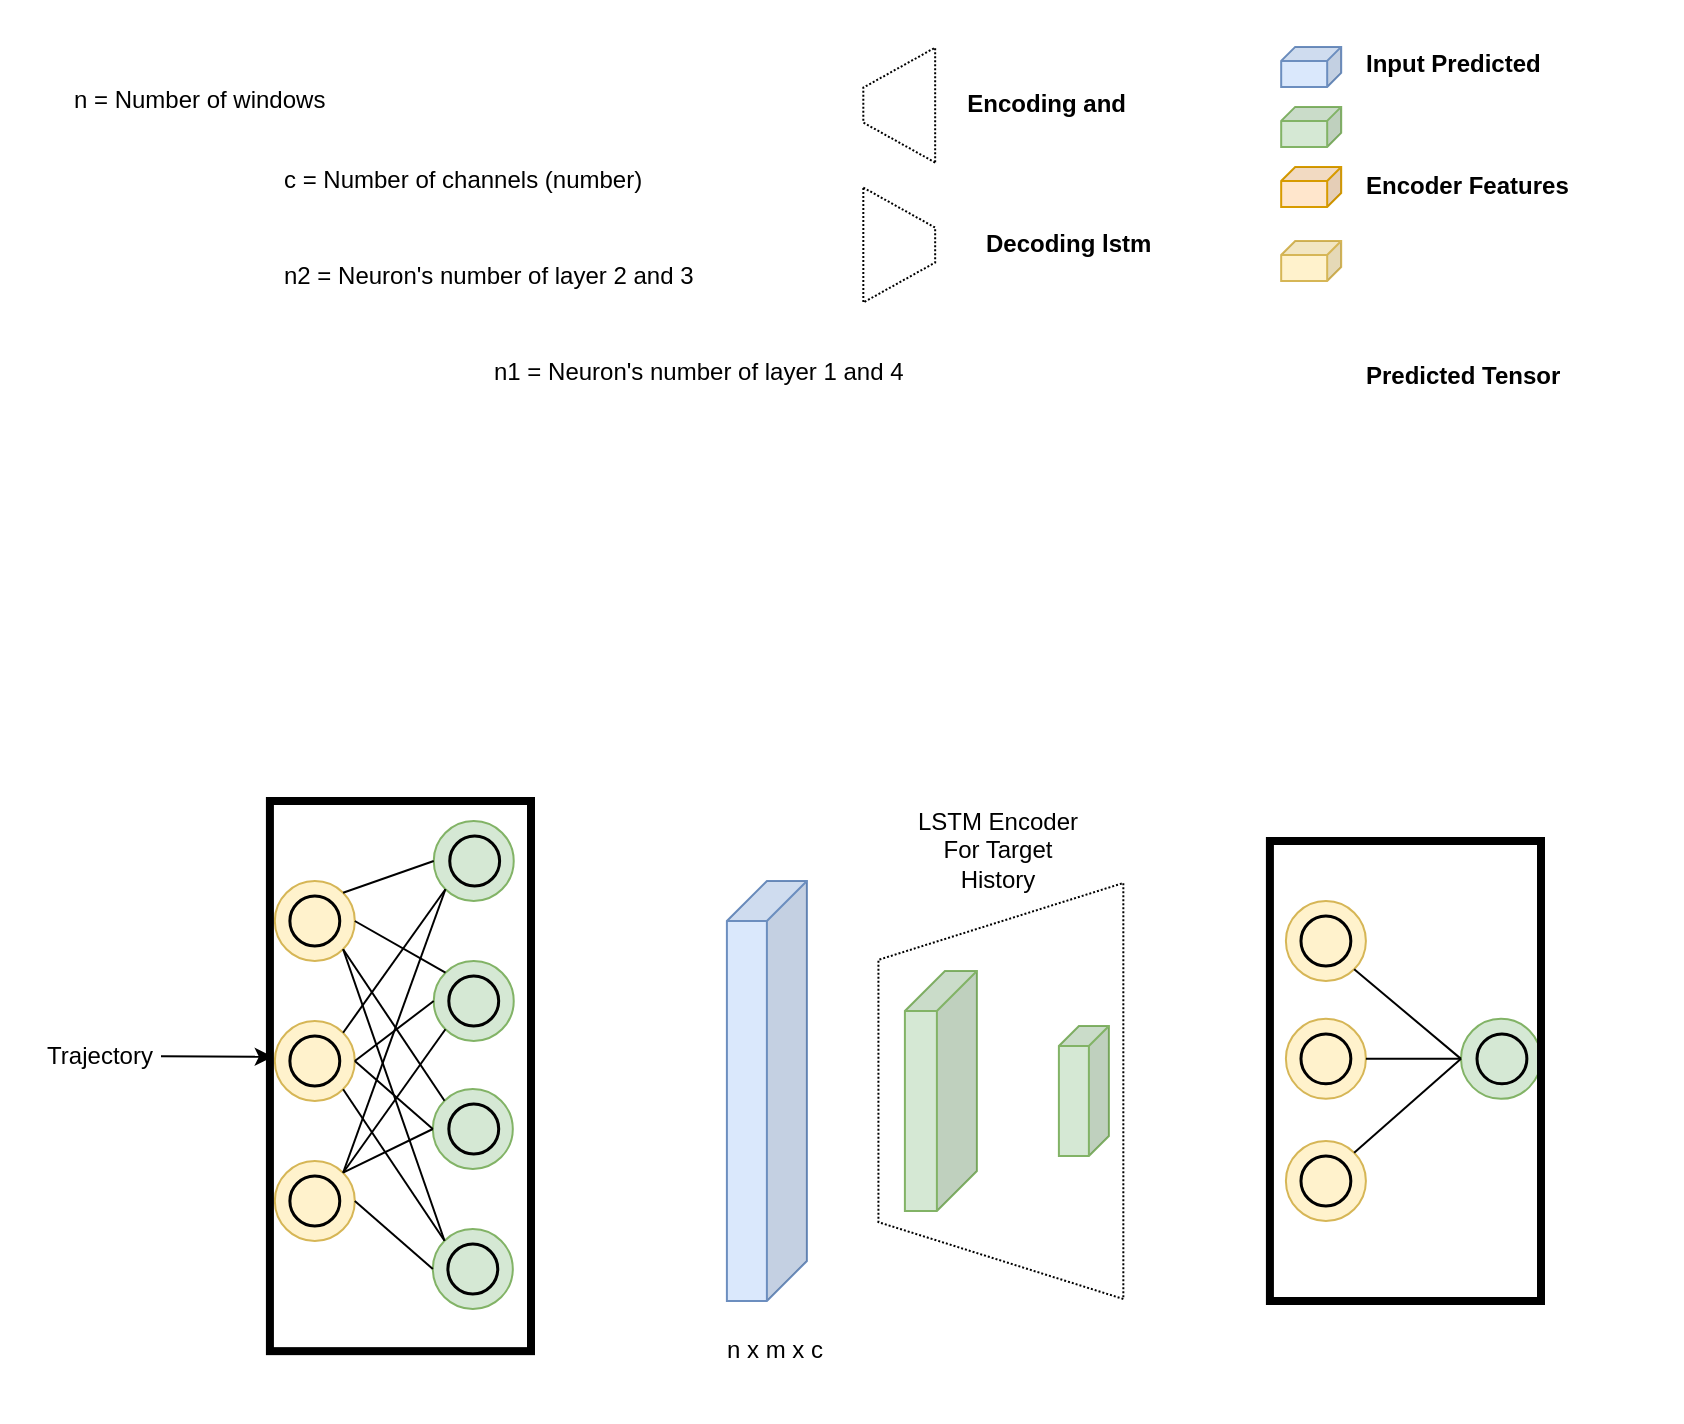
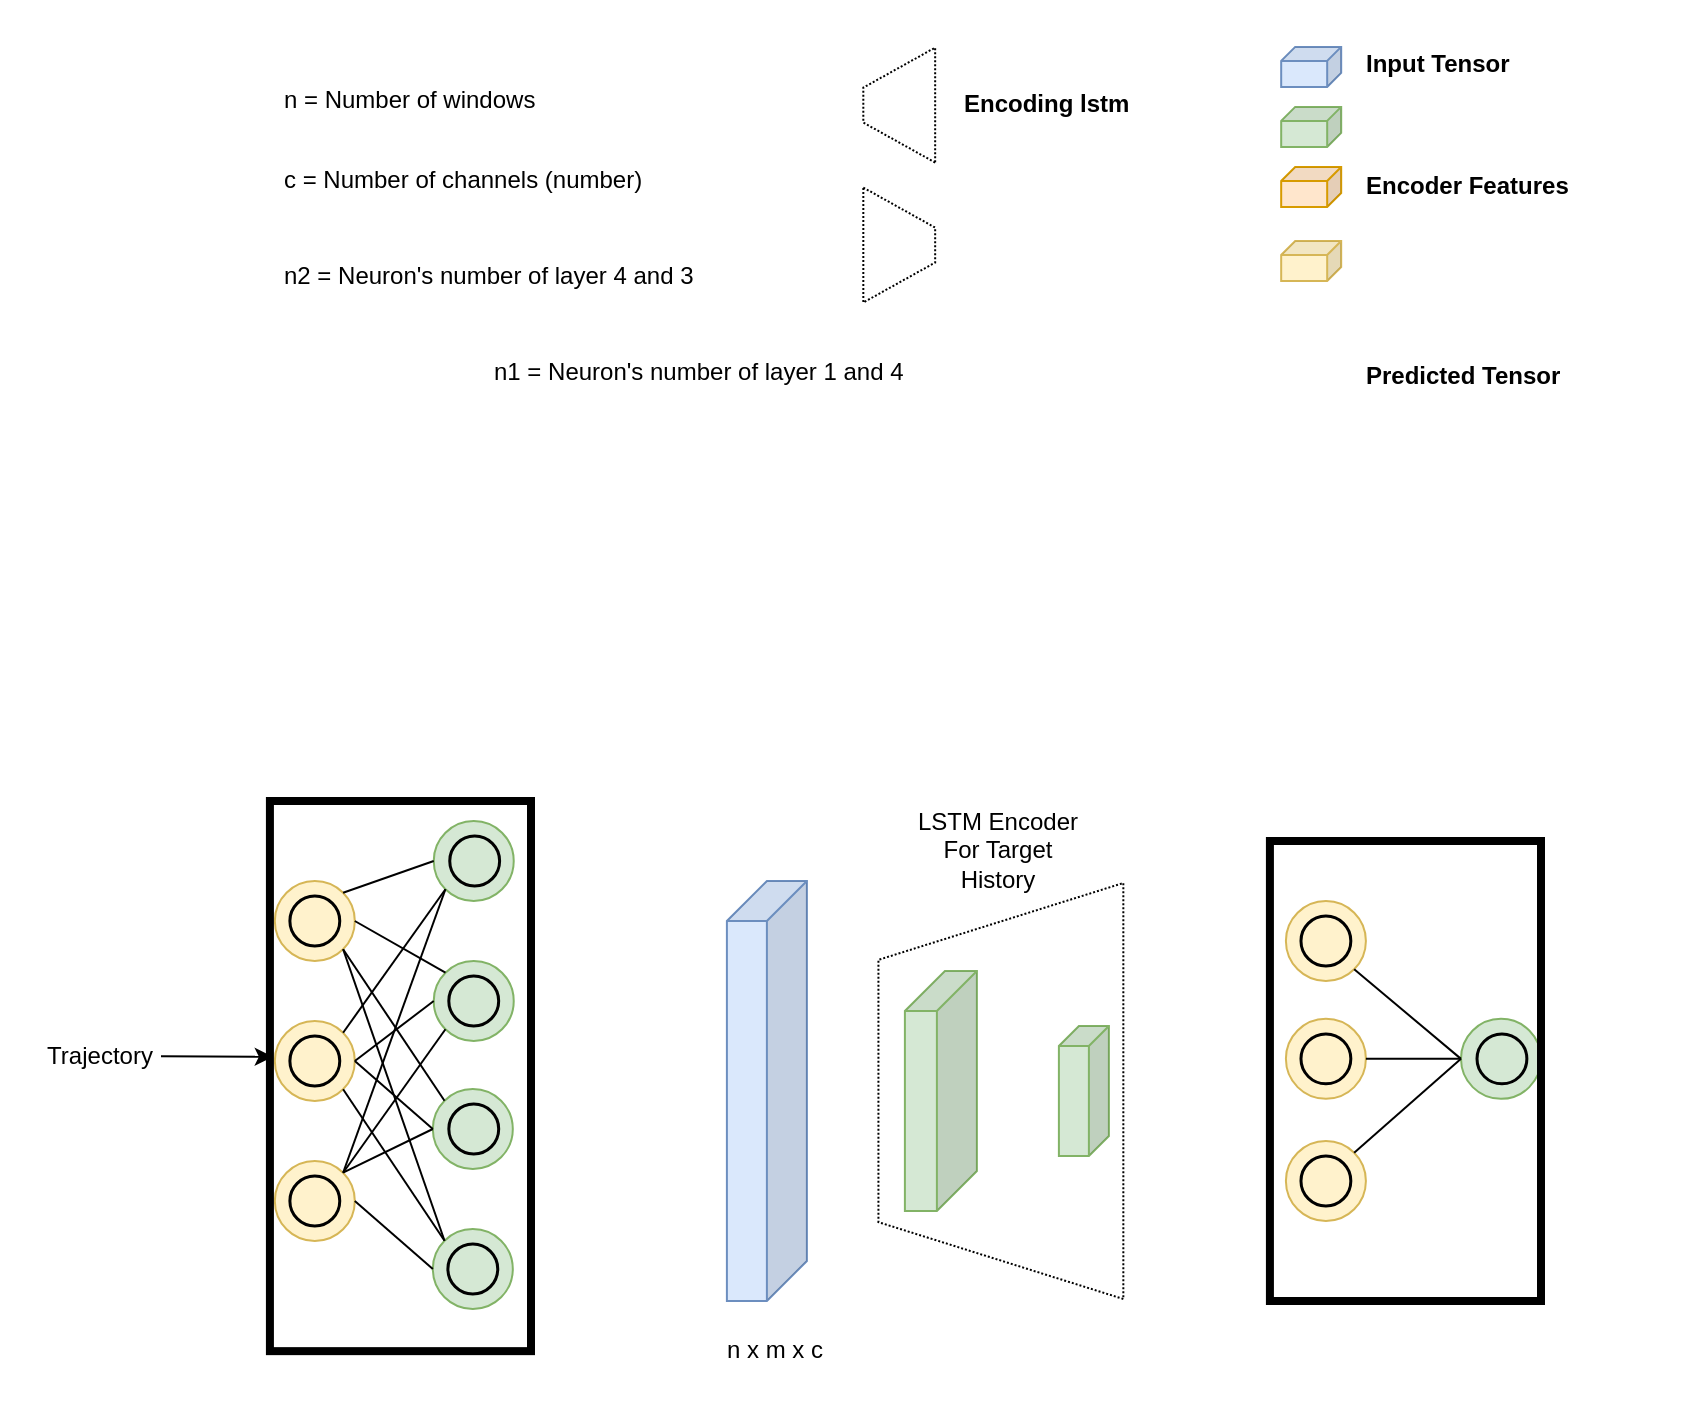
node "Input Predicted": label "Input Predicted" -> "Input Tensor"
node "n = Number of windows": moved (204, 101) -> (414, 101)
node "Encoding and": label "Encoding and" -> "Encoding lstm"
node "Decoding lstm": removed
node "n2 = Neuron's number of layer 2 and 3": label "n2 = Neuron's number of layer 2 and 3" -> "n2 = Neuron's number of layer 4 and 3"
